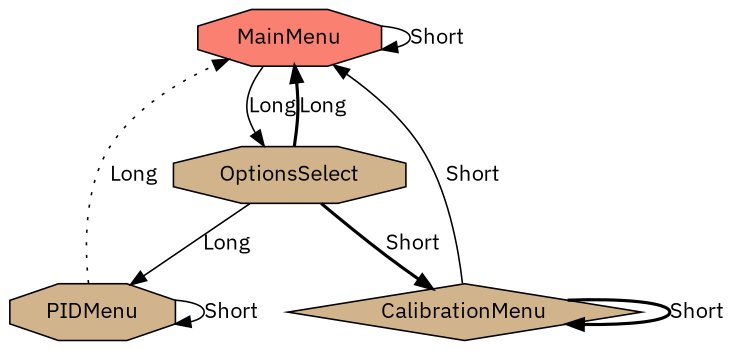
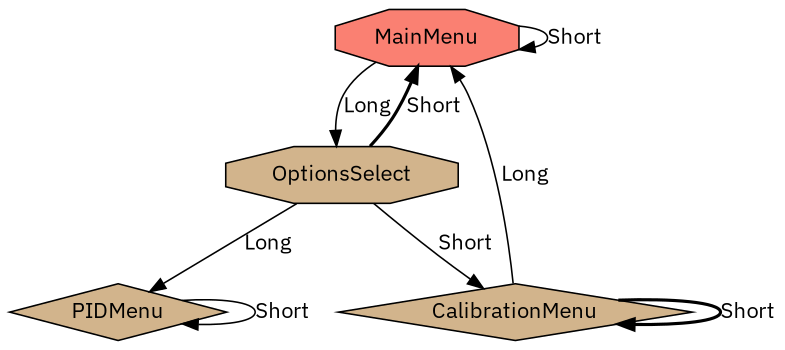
edge "OptionsSelect" -> "MainMenu": label "Long" -> "Short"
edge "PIDMenu" -> "MainMenu": removed, label "Long"
edge "CalibrationMenu" -> "MainMenu": label "Short" -> "Long"
edge "OptionsSelect" -> "CalibrationMenu": style bold -> solid
node "PIDMenu": shape octagon -> diamond
